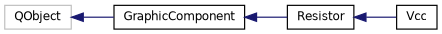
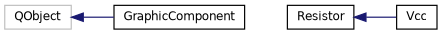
edge "Resistor" -> "GraphicComponent": removed
